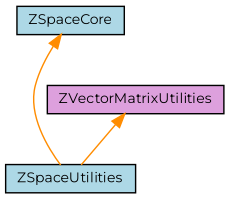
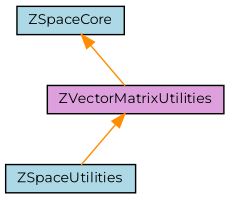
edge "ZSpaceUtilities" -> "ZSpaceCore": now "ZVectorMatrixUtilities" -> "ZSpaceCore"
